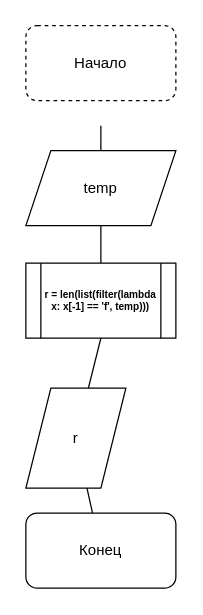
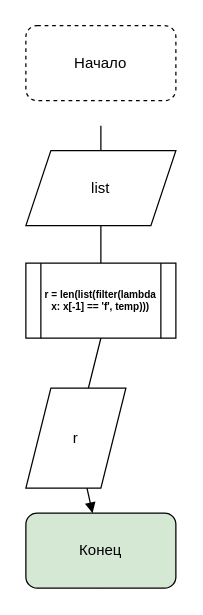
node "temp": label "temp" -> "list"
edge "r" -- "Конец": arrowhead none -> block
node "Конец": fillcolor #ffffff -> #d5e8d4
